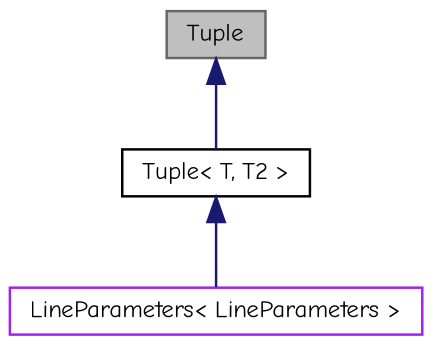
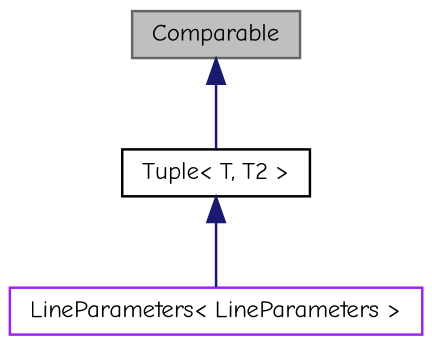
node "Tuple": label "Tuple" -> "Comparable"
